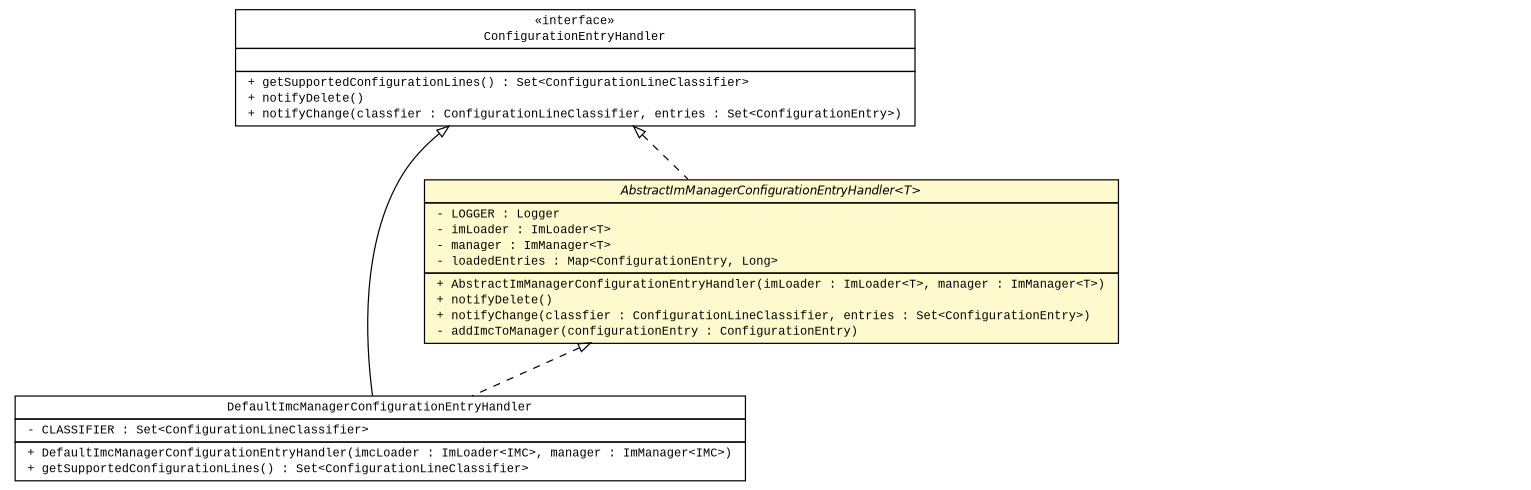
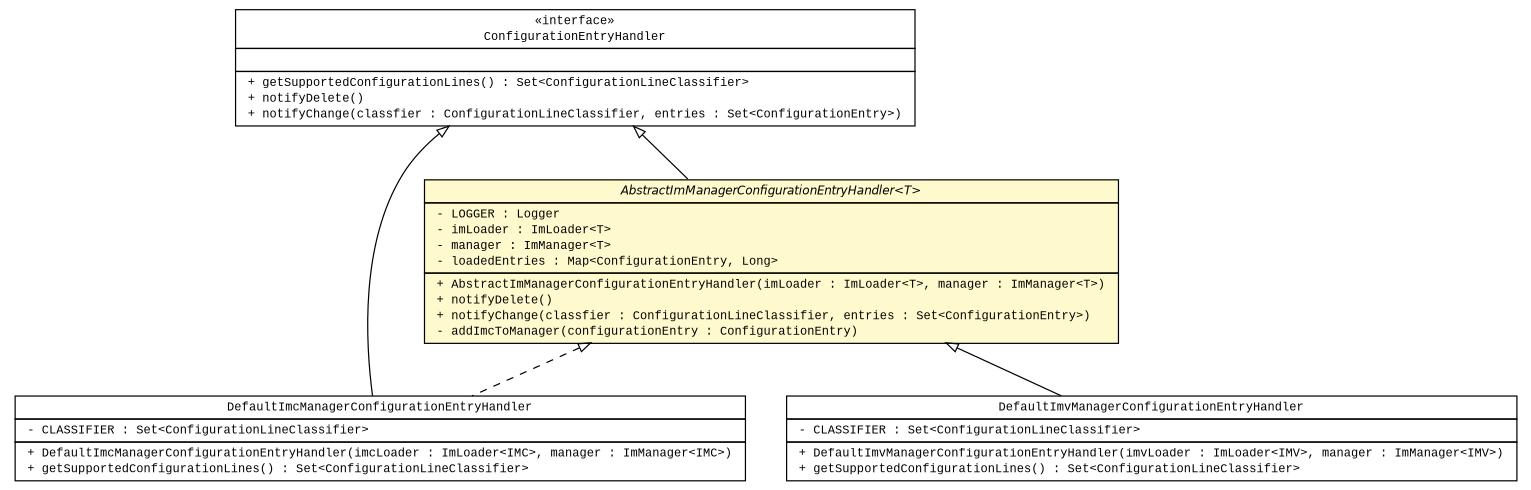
edge "AbstractImManagerConfigurationEntryHandler<T>" -> "ConfigurationEntryHandler": style dashed -> solid
node "DefaultImvManagerConfigurationEntryHandler": added
